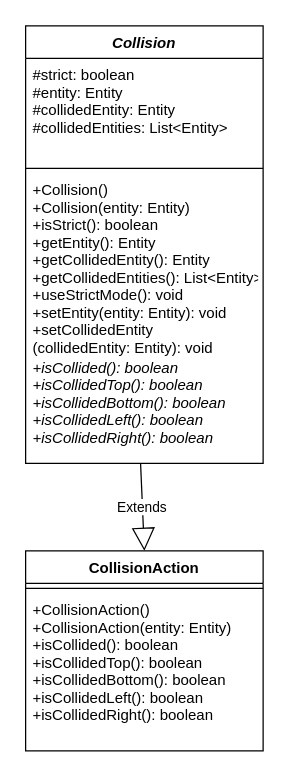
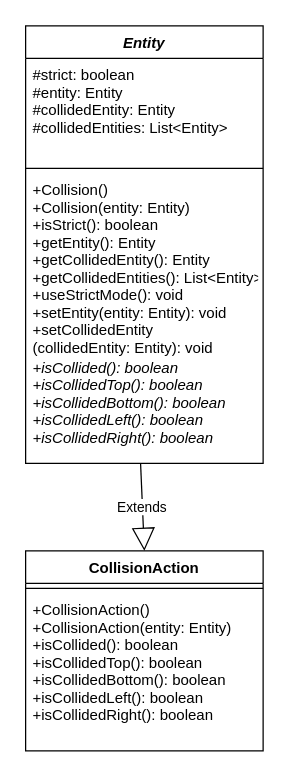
node "Collision": label "Collision" -> "Entity"
